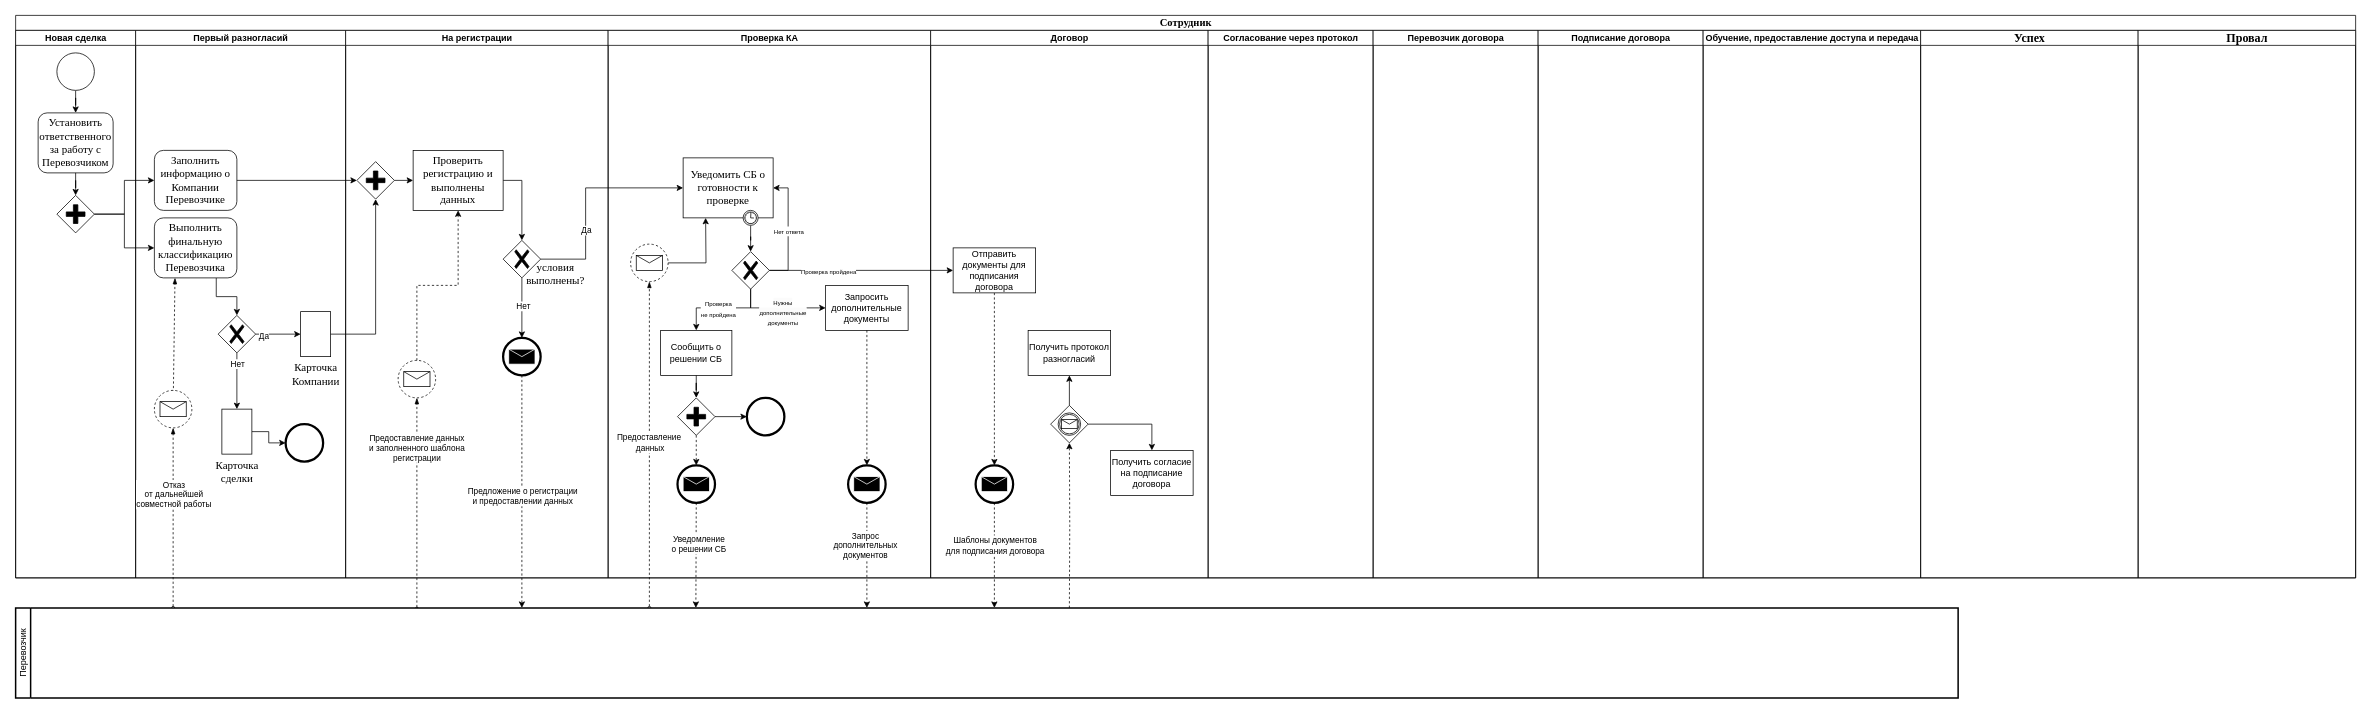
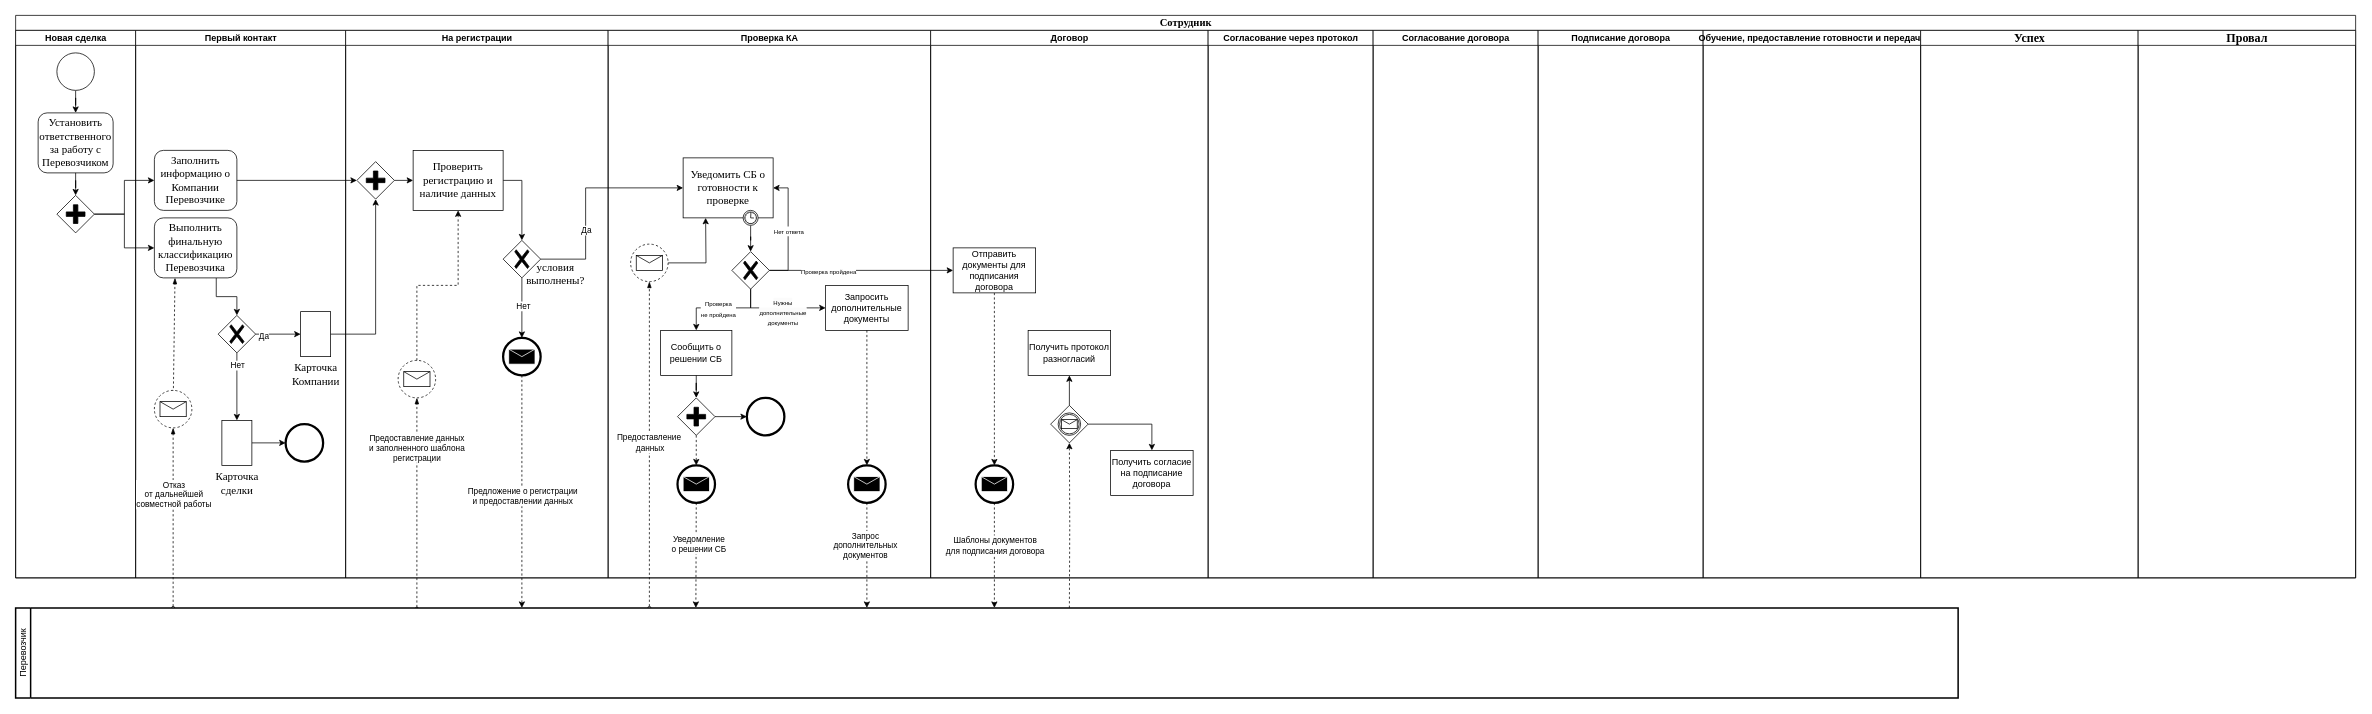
node "Первый разногласий": label "Первый разногласий" -> "Первый контакт"
node "Перевозчик договора": label "Перевозчик договора" -> "Согласование договора"
node "Обучение, предоставление доступа и передача": label "Обучение, предоставление доступа и передача" -> "Обучение, предоставление готовности и передача"
node "Проверить регистрацию и выполнены данных": label "Проверить регистрацию и выполнены данных" -> "Проверить регистрацию и наличие данных"
node "Карточка сделки": moved (237, 432) -> (237, 443)
